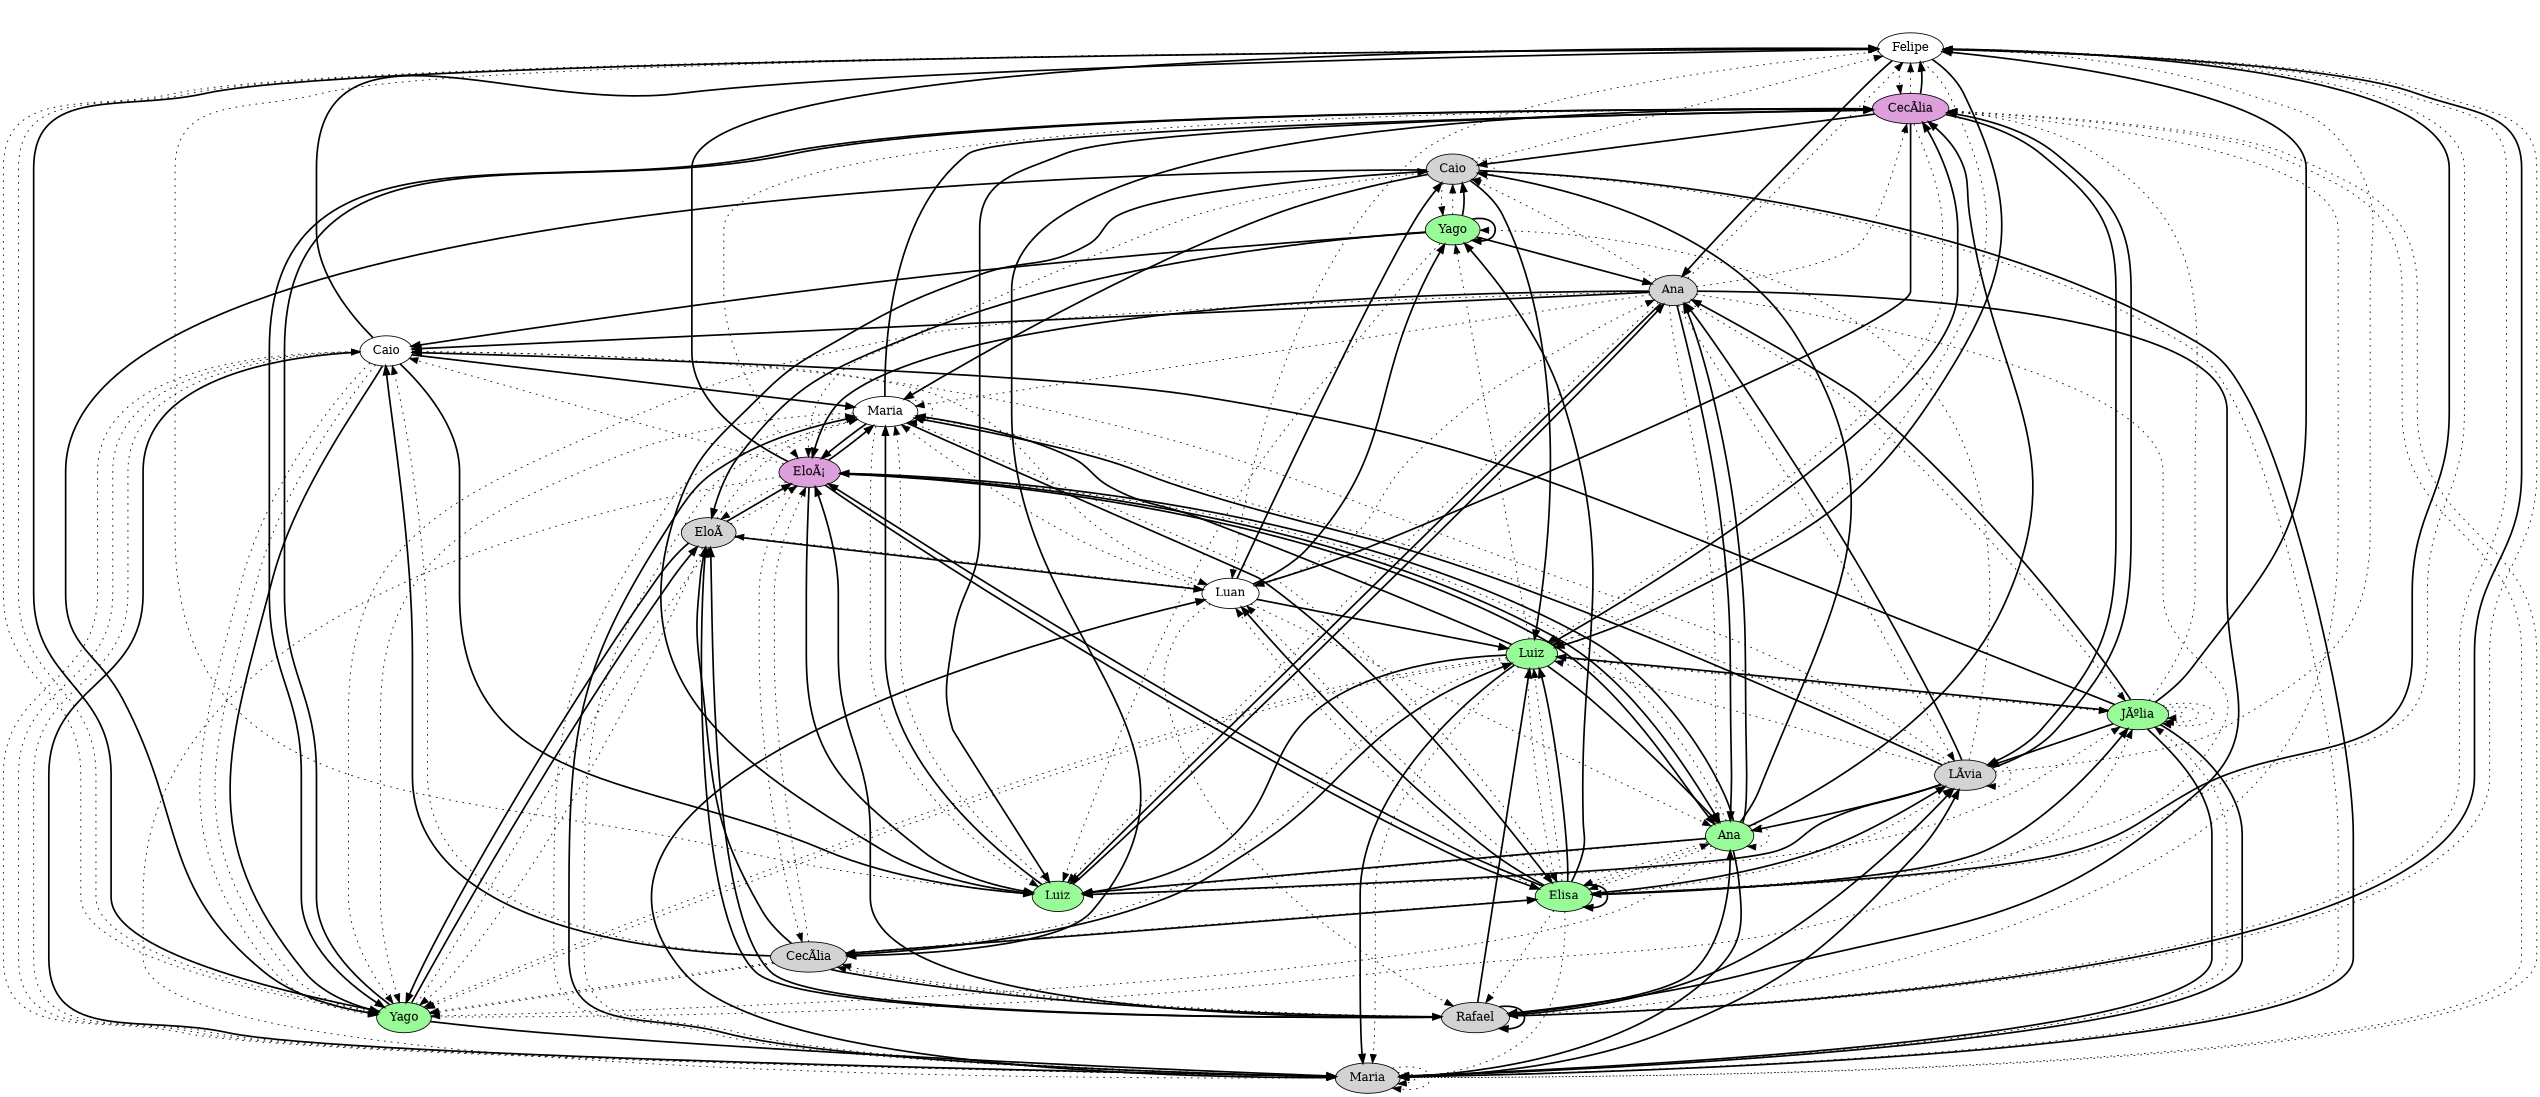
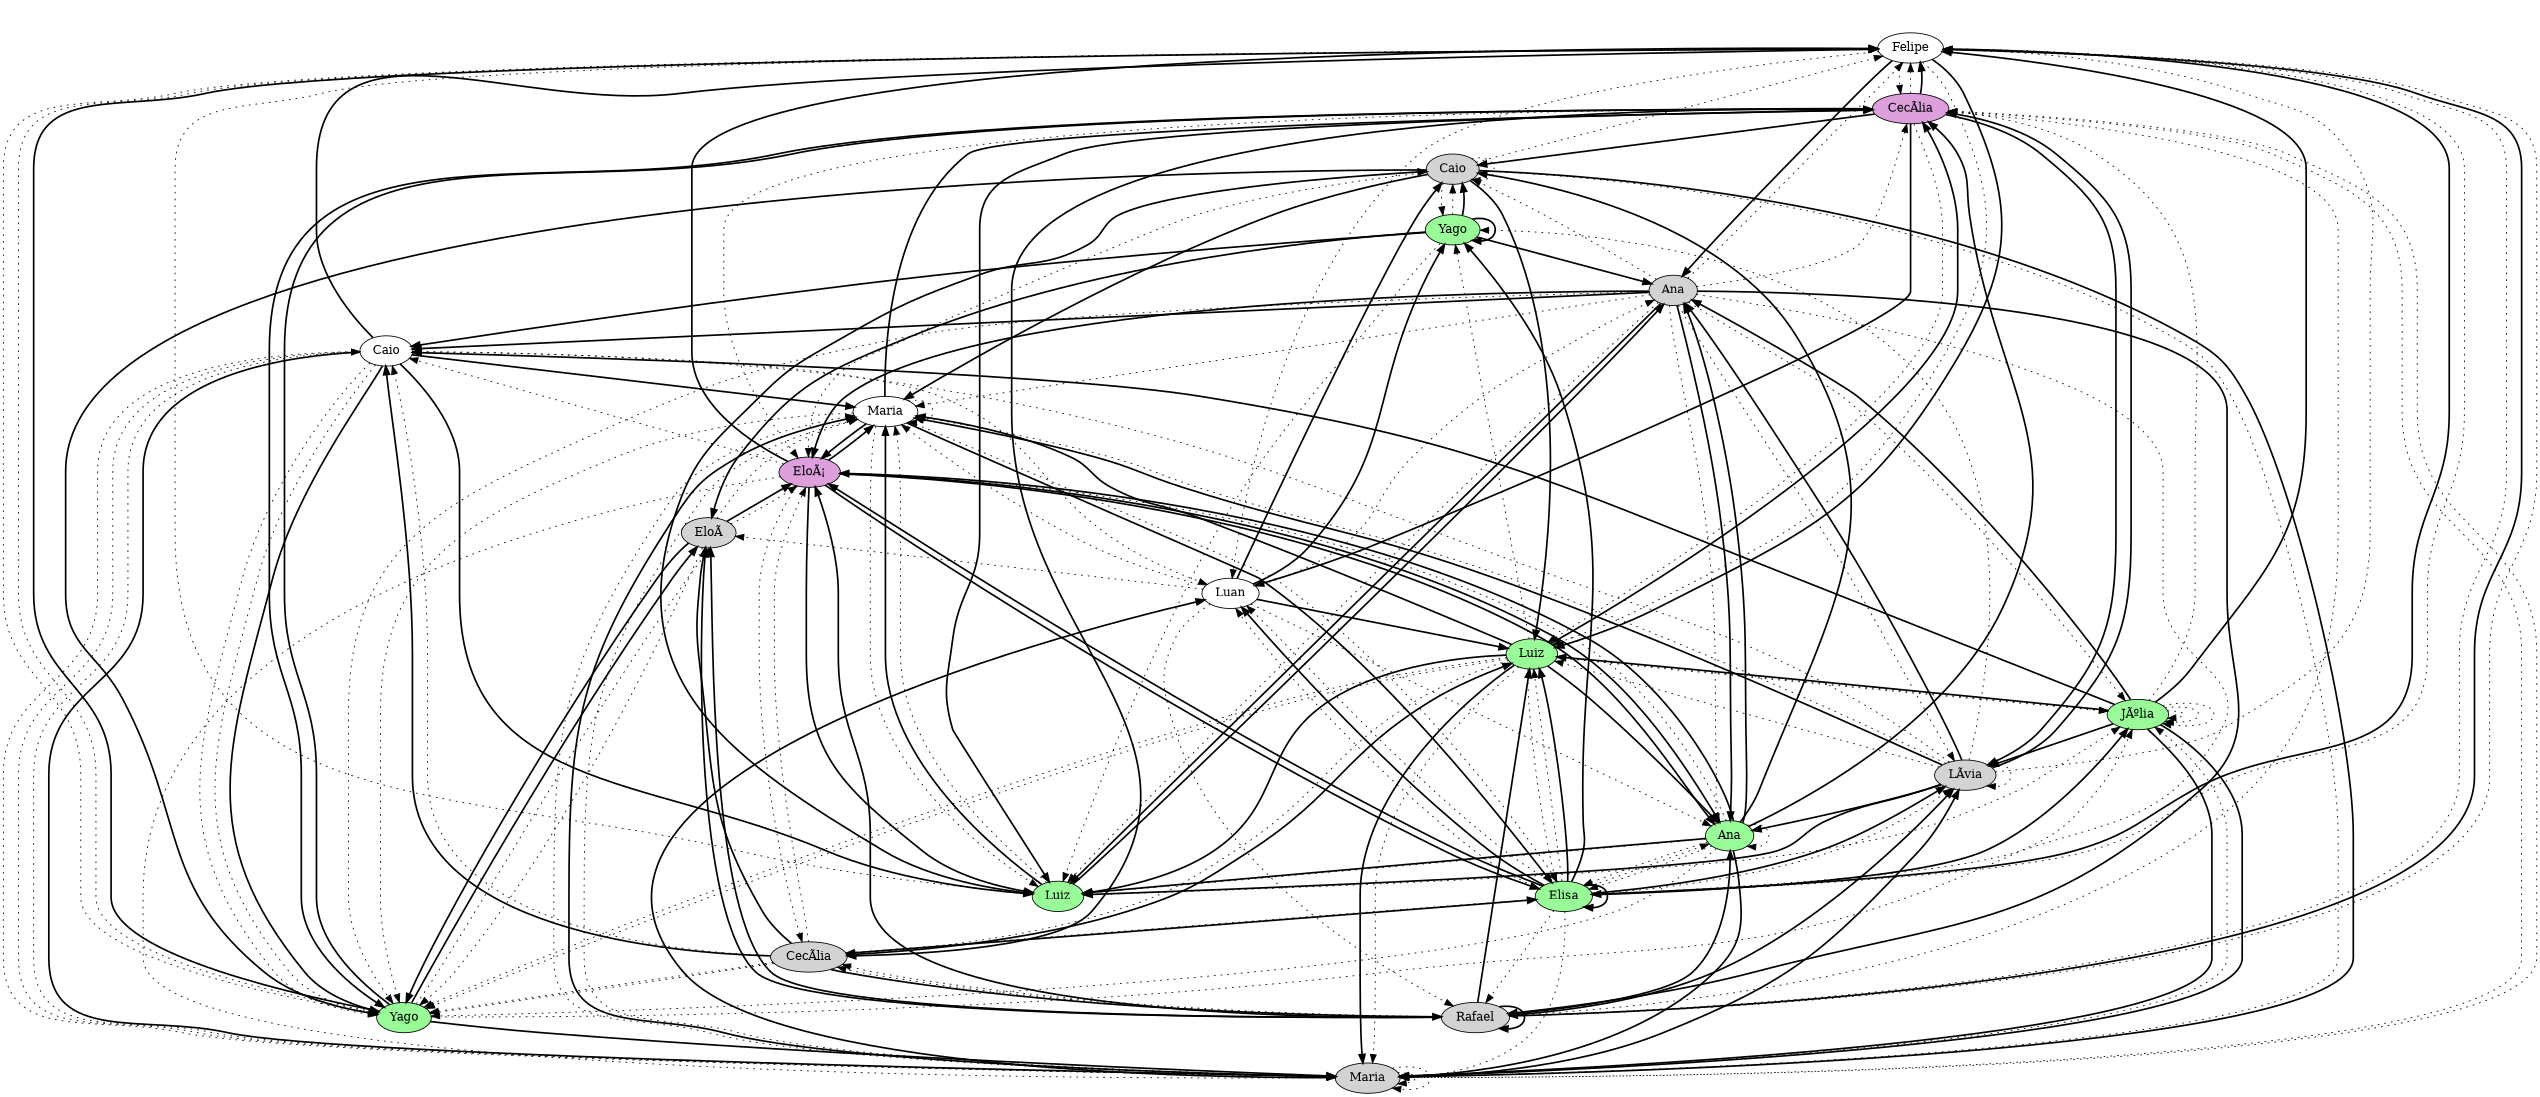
edge "EloÃ¡" -> "EloÃ": removed
edge "EloÃ" -> "Luan": removed
